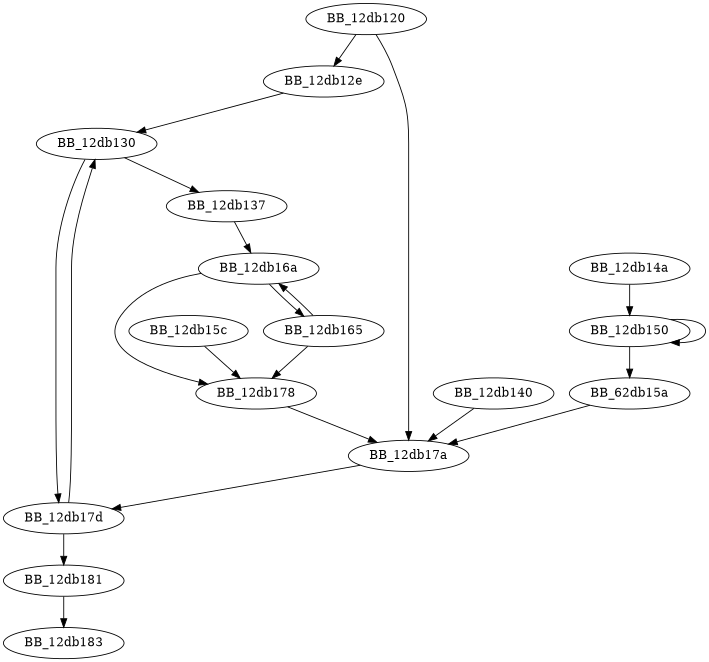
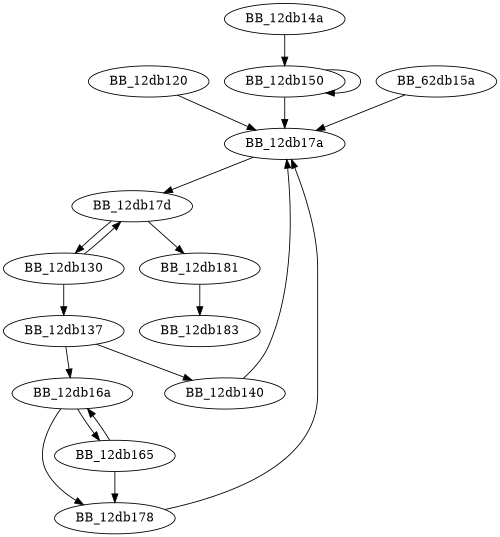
node "BB_12db12e": removed
node "BB_12db15c": removed
edge "BB_12db150" -> "BB_62db15a": now "BB_12db150" -> "BB_12db17a"
edge "BB_12db137" -> "BB_12db140": added
